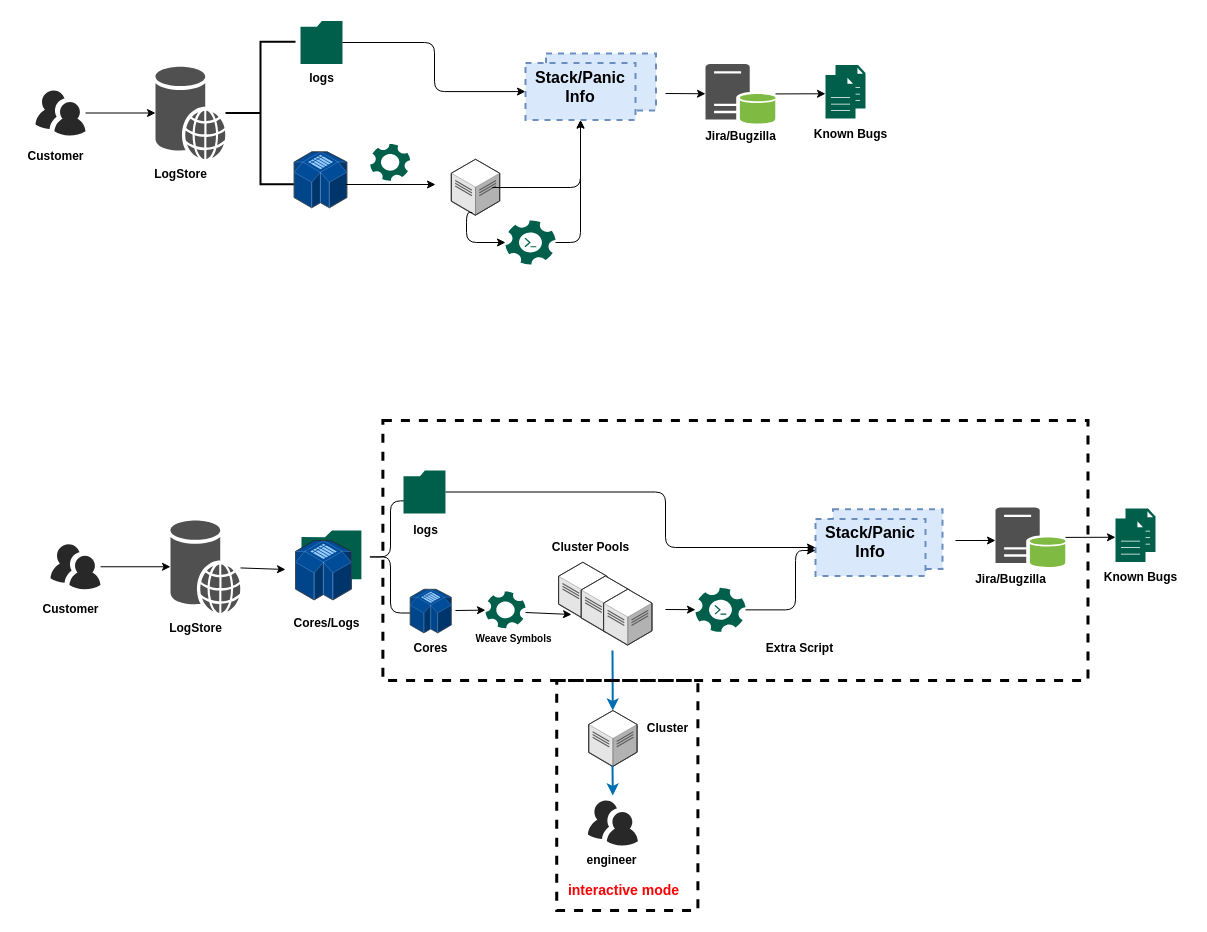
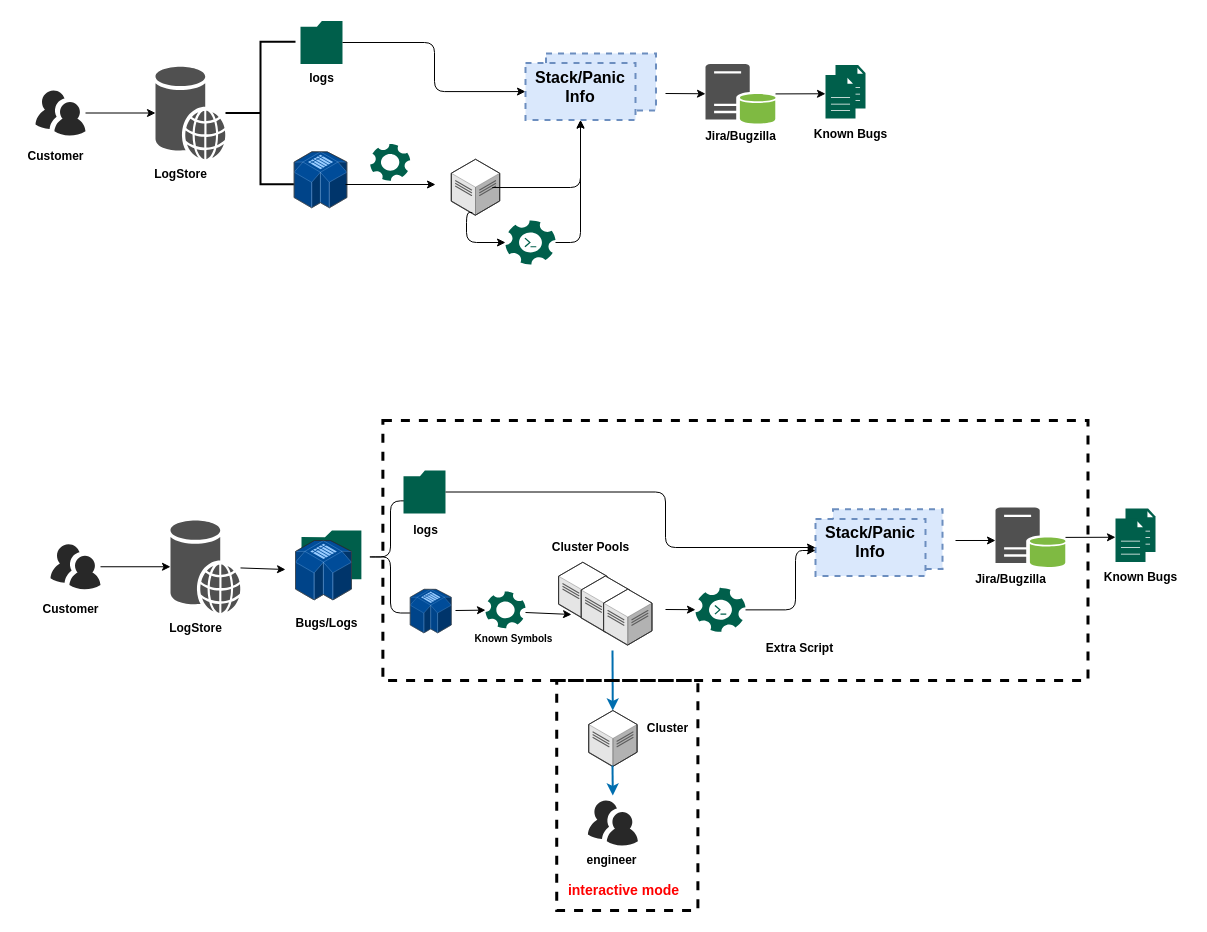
node "Cores/Logs": label "Cores/Logs" -> "Bugs/Logs"
node "Weave Symbols": label "Weave Symbols" -> "Known Symbols"
node "Cores": removed
